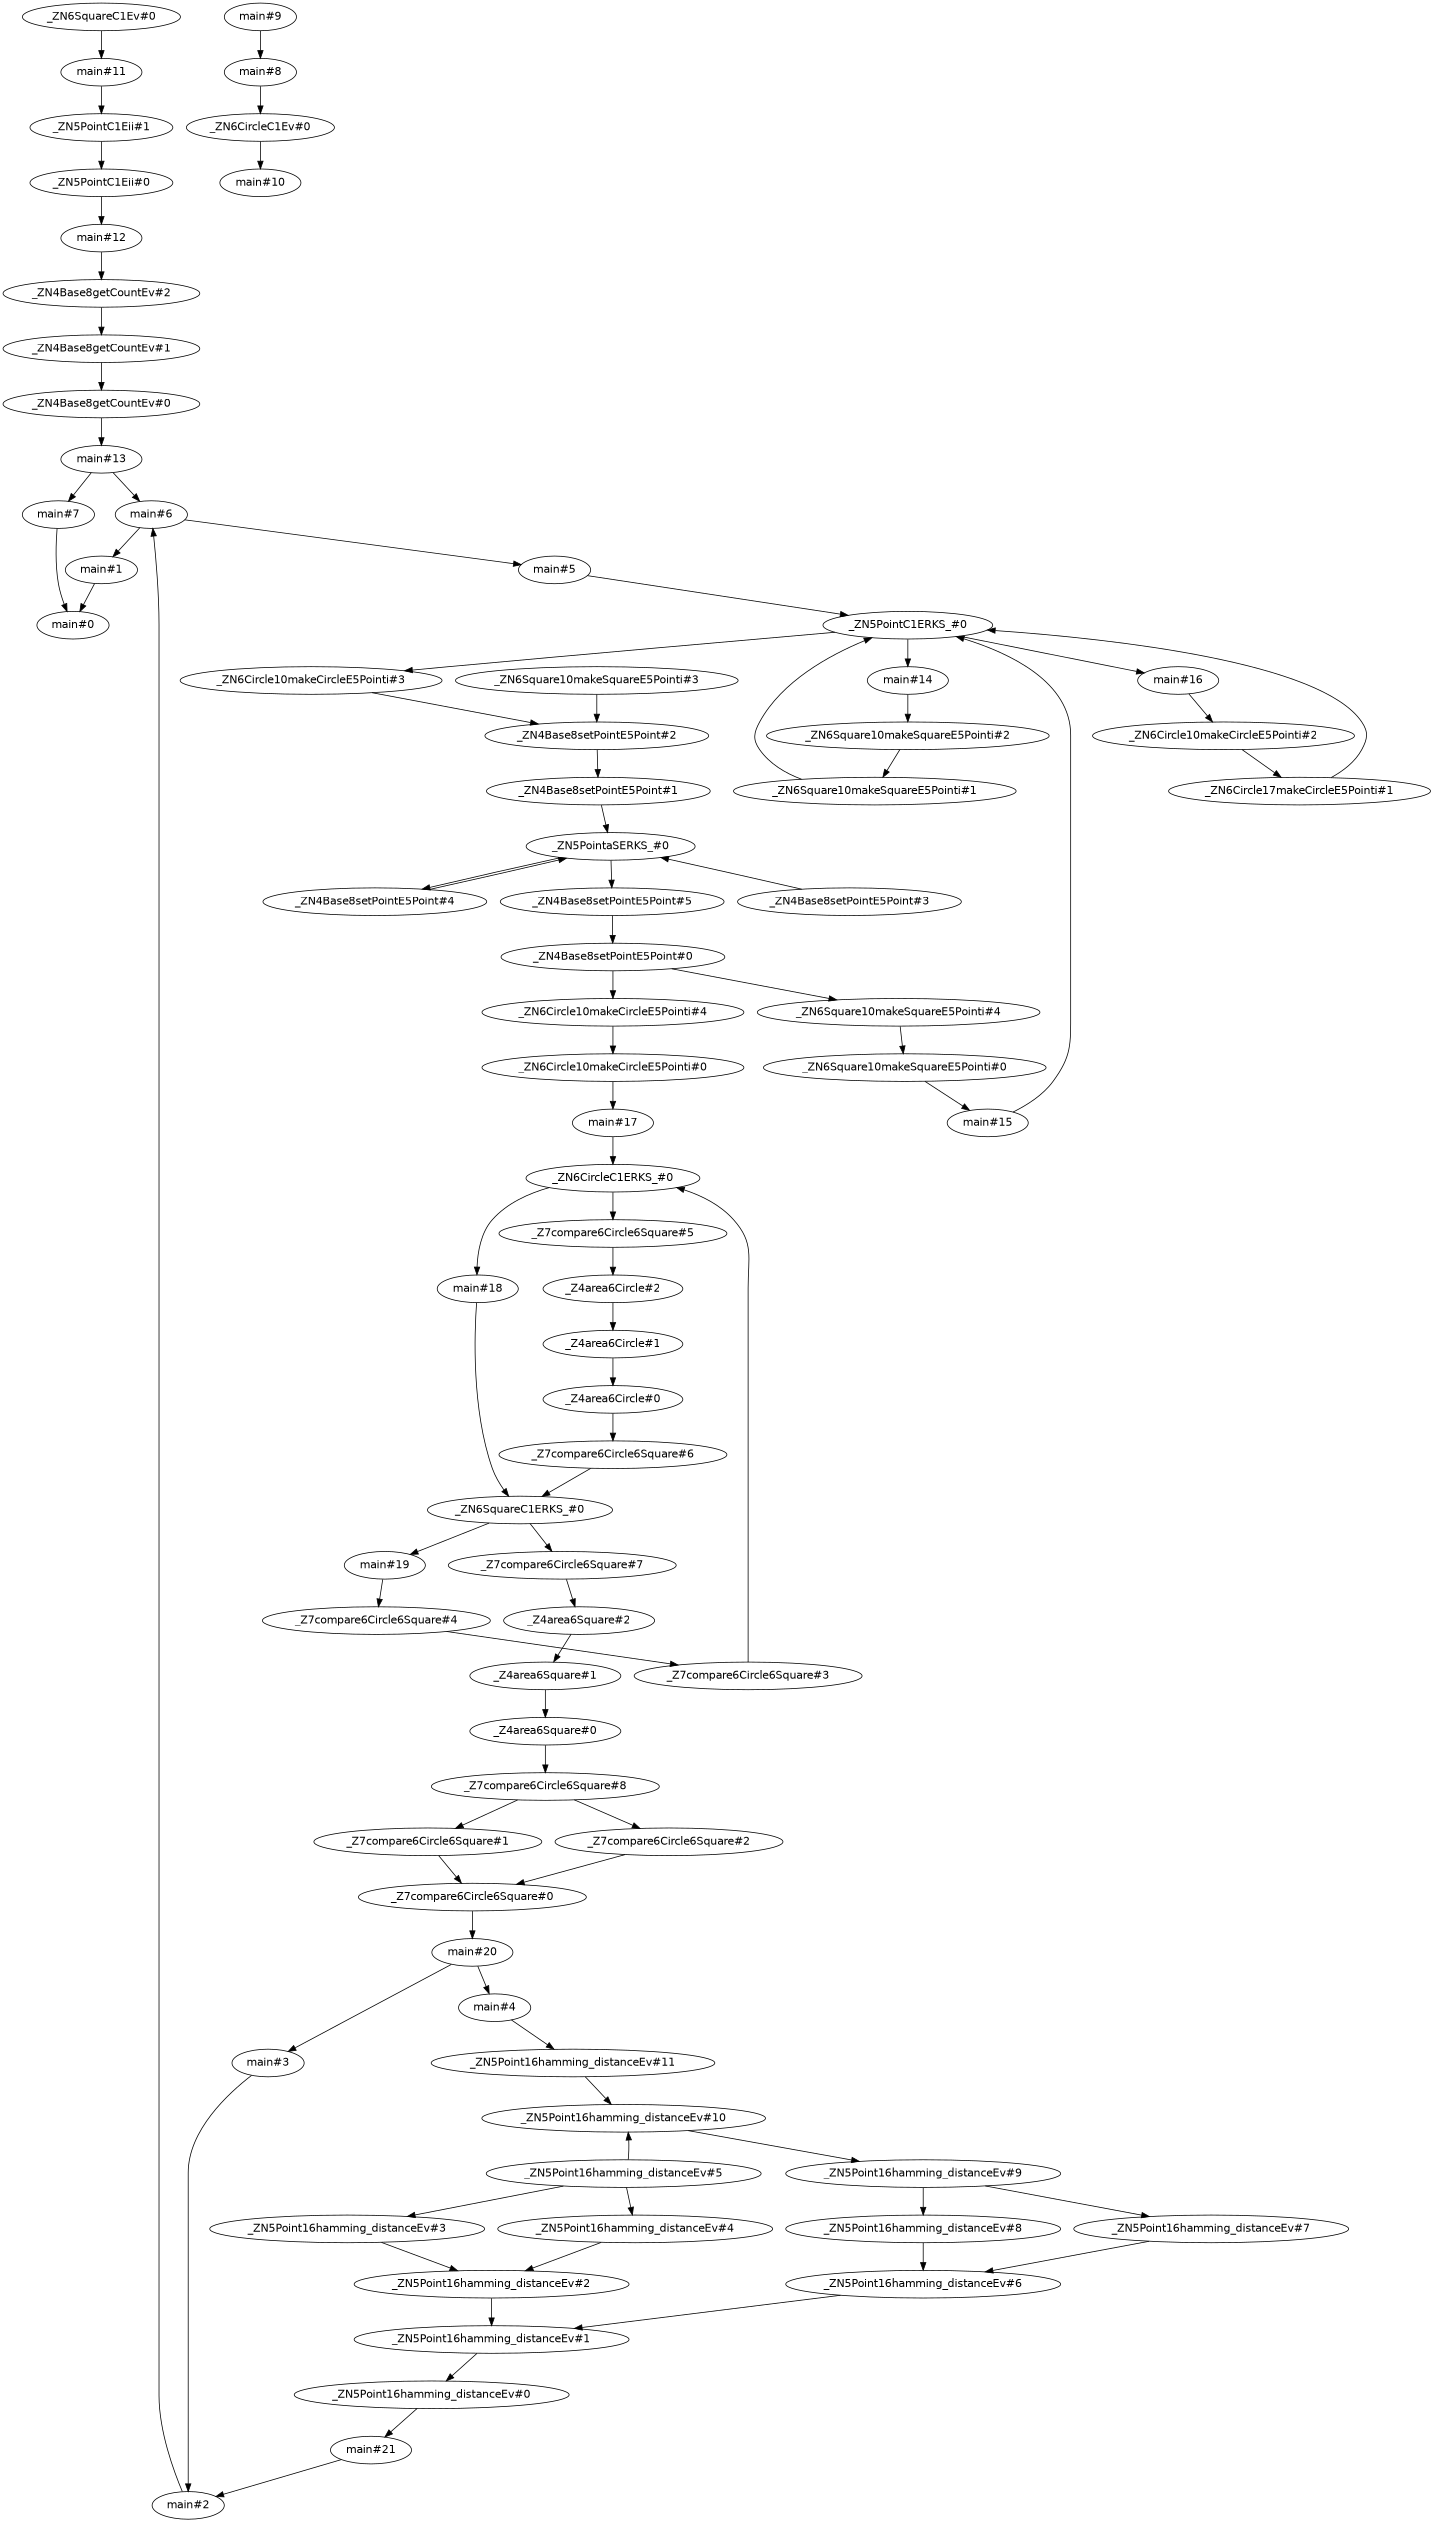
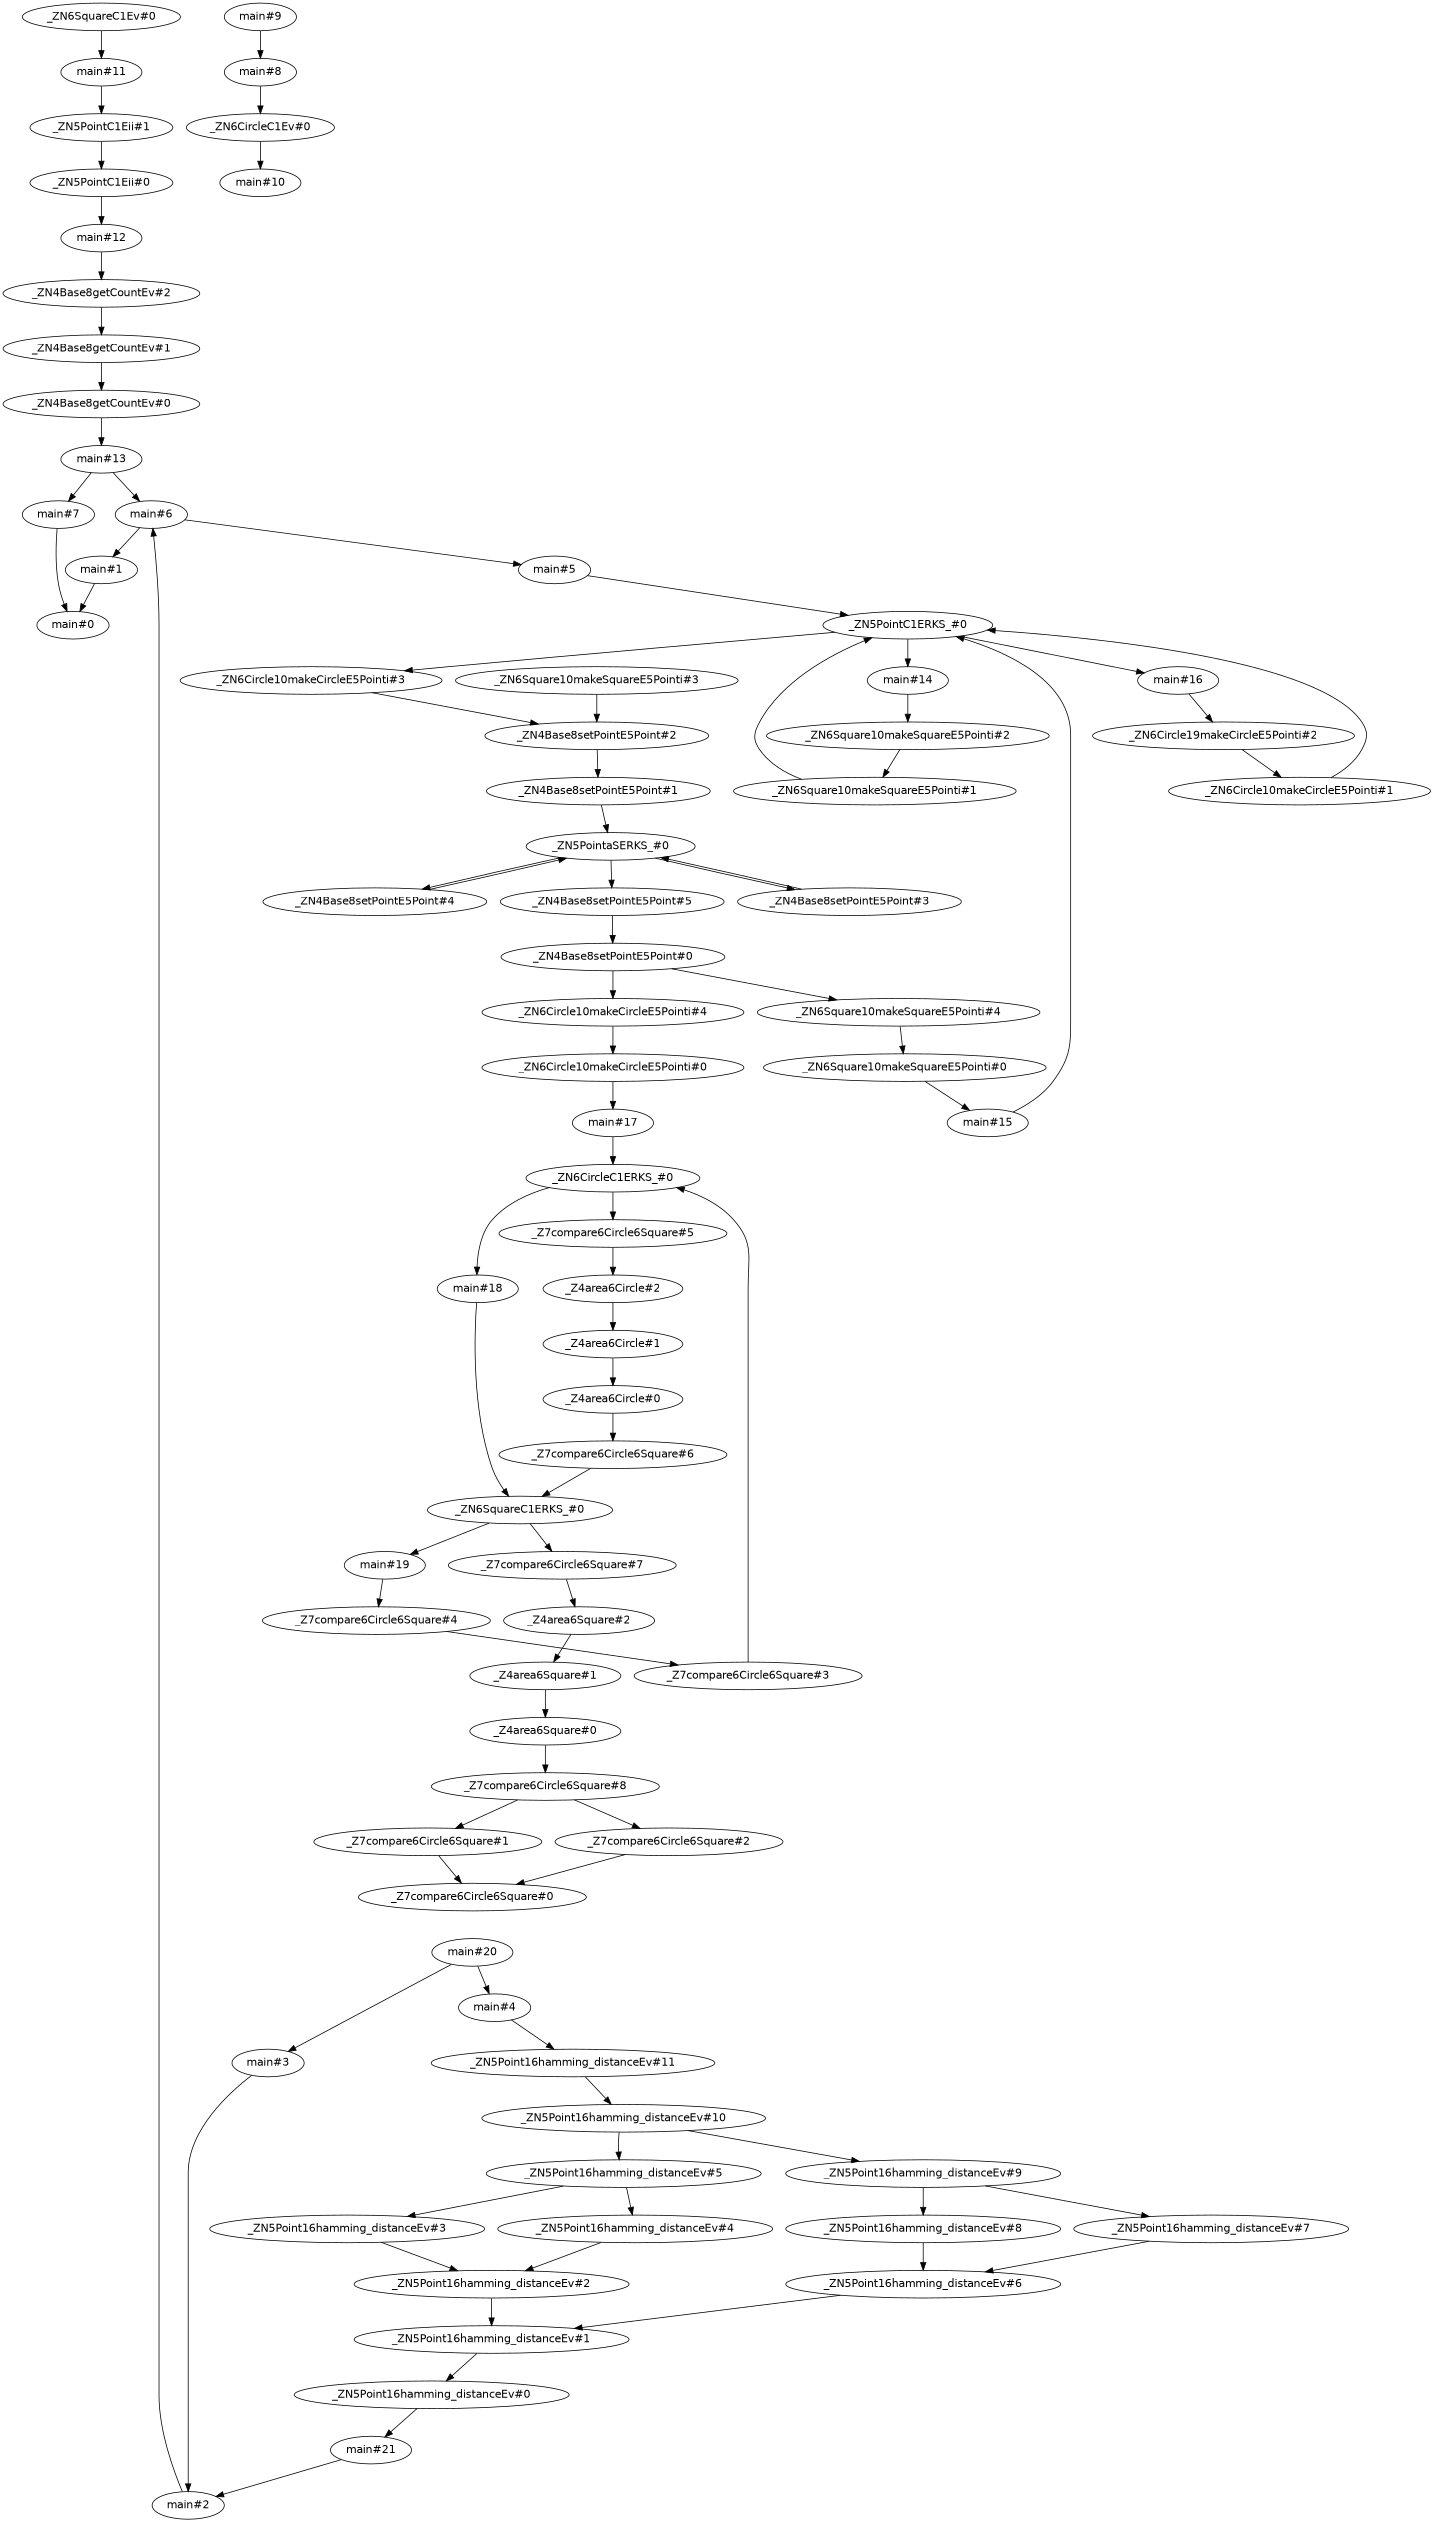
node "_ZN6Circle10makeCircleE5Pointi#2": label "_ZN6Circle10makeCircleE5Pointi#2" -> "_ZN6Circle19makeCircleE5Pointi#2"
node "_ZN6Circle17makeCircleE5Pointi#1": label "_ZN6Circle17makeCircleE5Pointi#1" -> "_ZN6Circle10makeCircleE5Pointi#1"
edge "_ZN5PointaSERKS_#0" -> "_ZN4Base8setPointE5Point#3": added
edge "_Z7compare6Circle6Square#0" -> "main#20": removed
edge "_ZN5Point16hamming_distanceEv#5" -> "_ZN5Point16hamming_distanceEv#10": reversed
